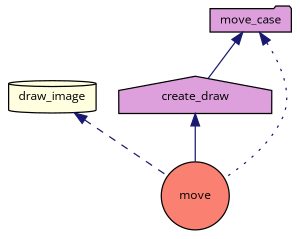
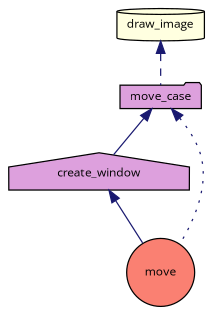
node "create_draw": label "create_draw" -> "create_window"
edge "move" -> "draw_image": now "move_case" -> "draw_image"
